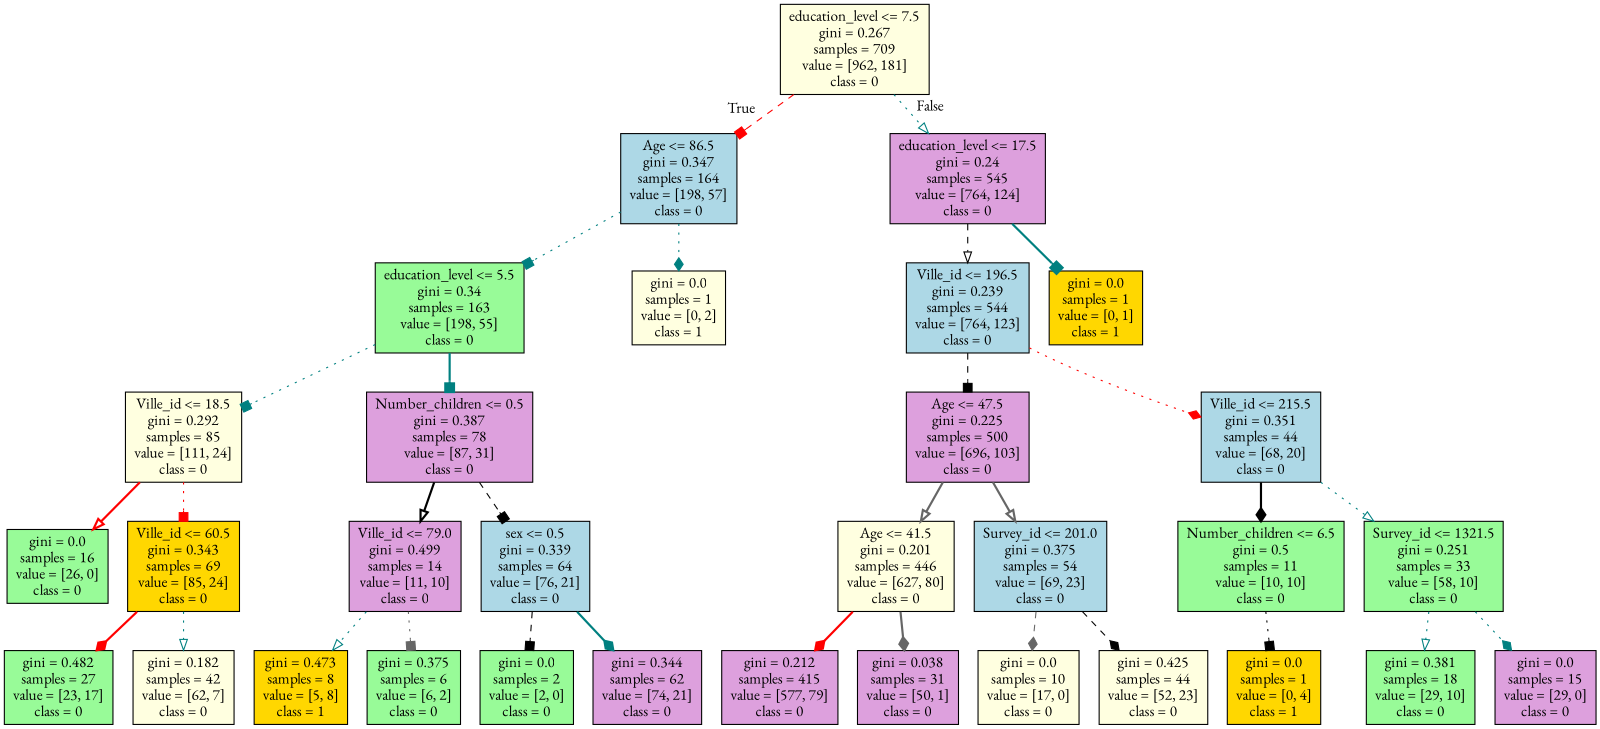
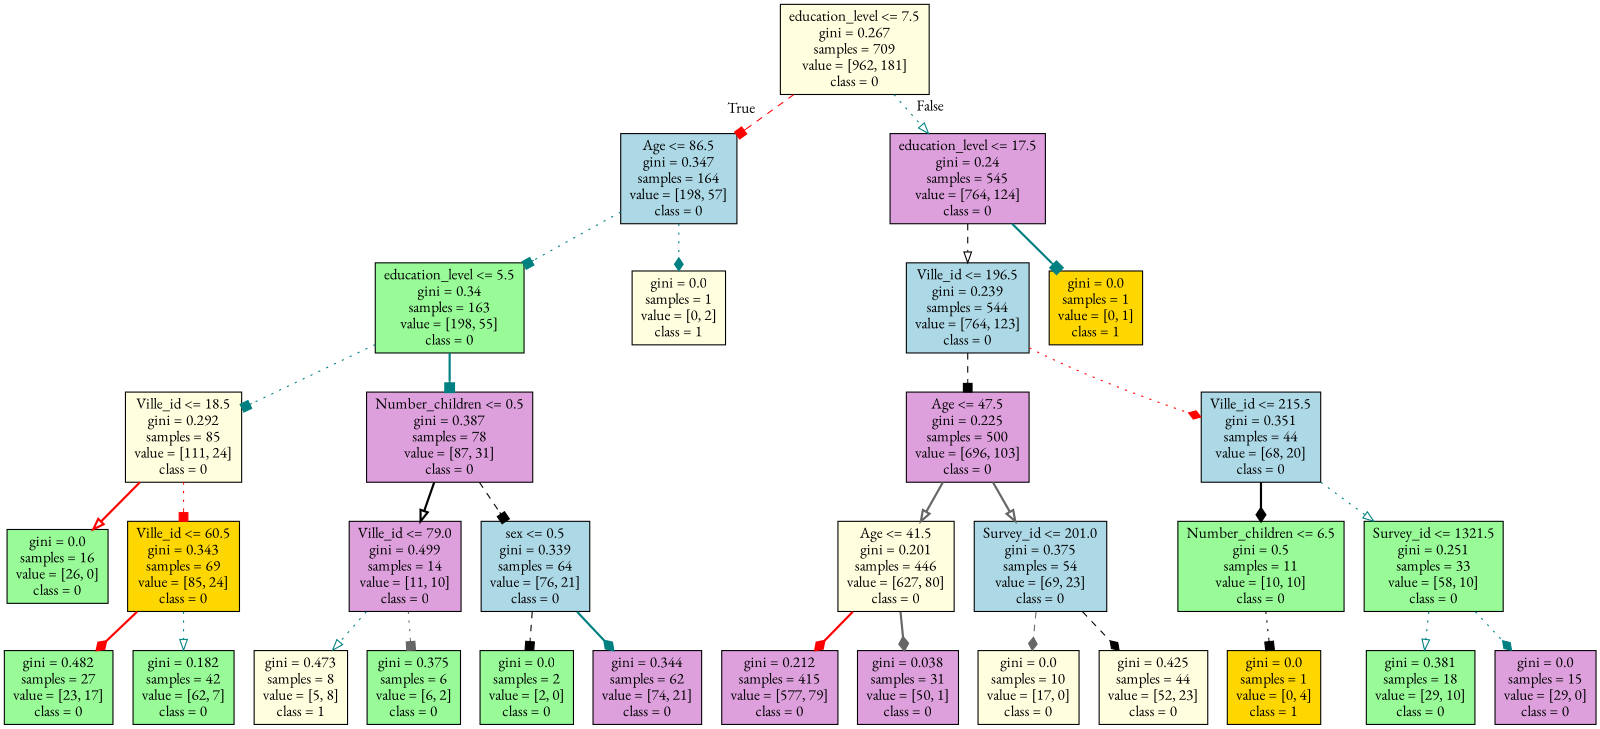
node "gini = 0.182 samples = 42 value = [62, 7] class = 0": fillcolor lightyellow -> palegreen
node "gini = 0.473 samples = 8 value = [5, 8] class = 1": fillcolor gold -> lightyellow
